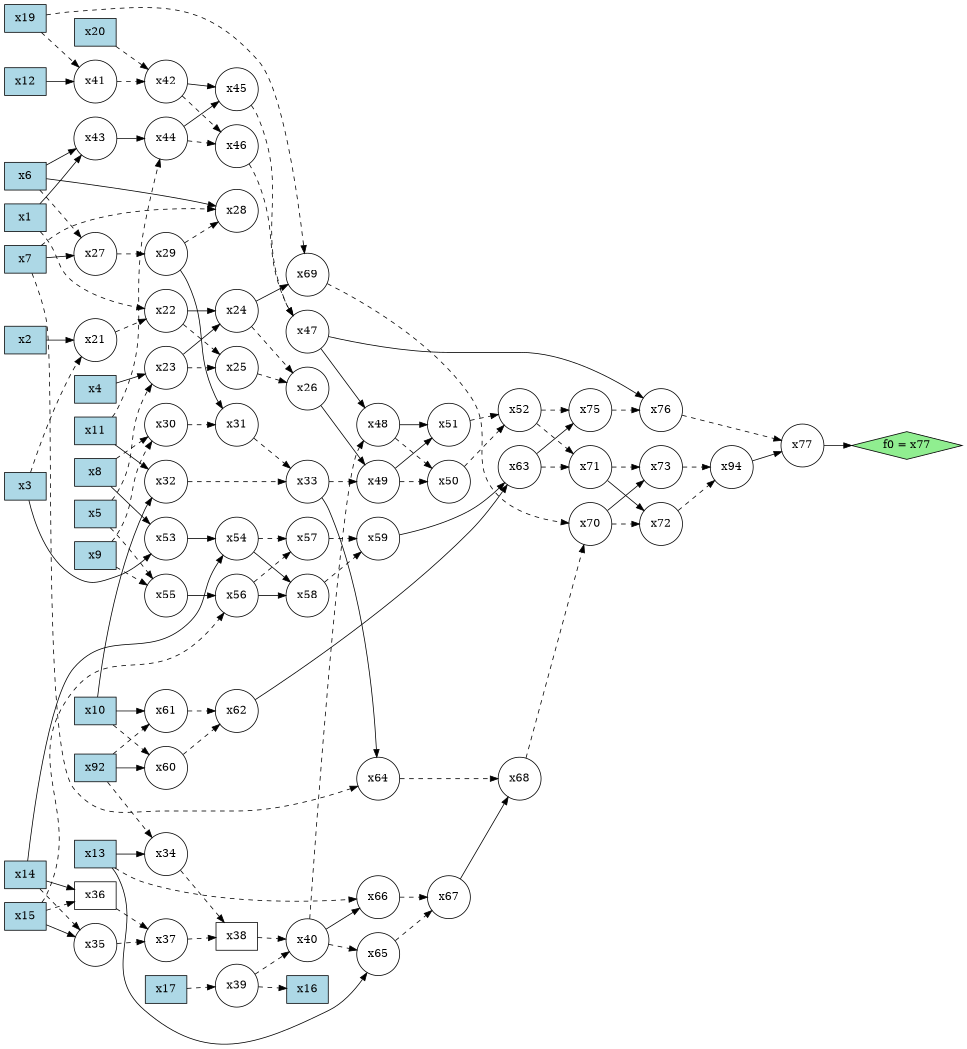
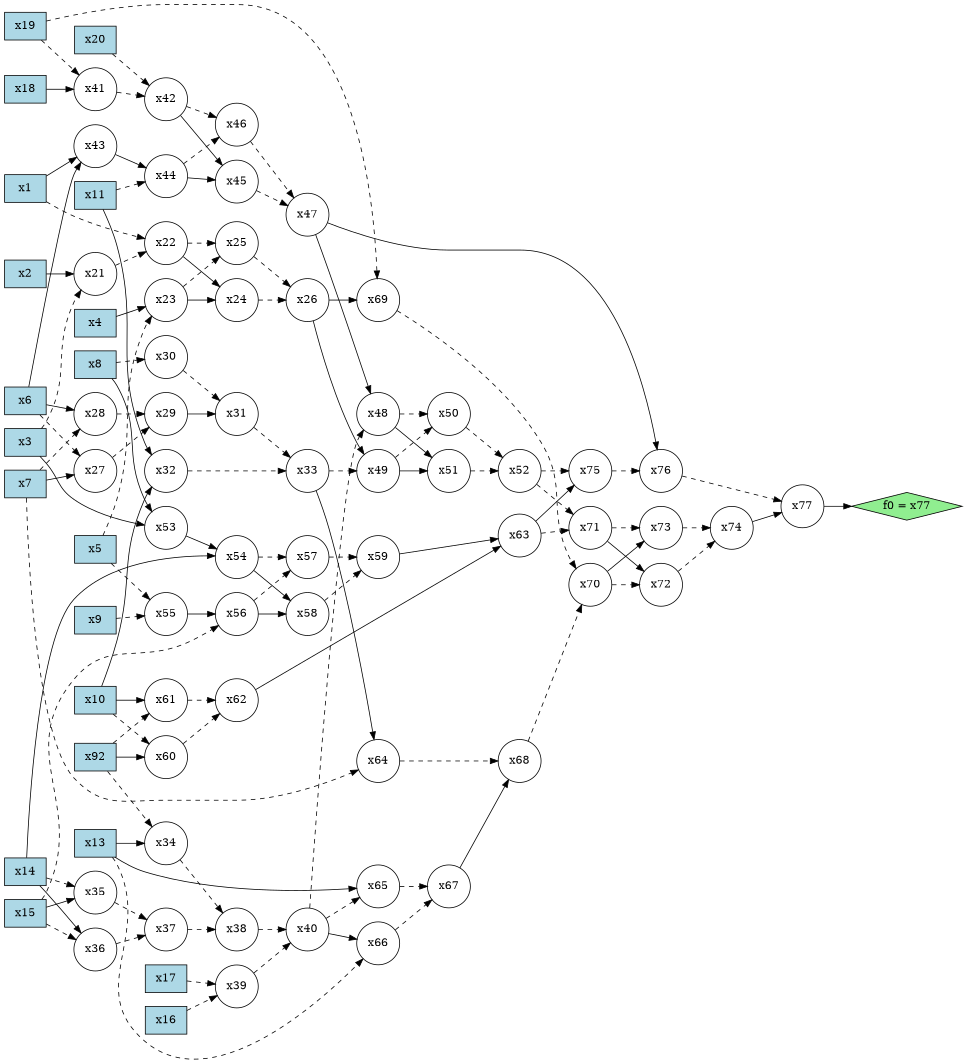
node "x12": label "x12" -> "x18"
edge "x29" -> "x28": reversed
edge "x24" -> "x69": now "x26" -> "x69"
node "x94": label "x94" -> "x74"
edge "x9" -> "x30": removed
node "x36": shape box -> circle
node "x38": shape box -> circle
edge "x39" -> "x16": reversed
